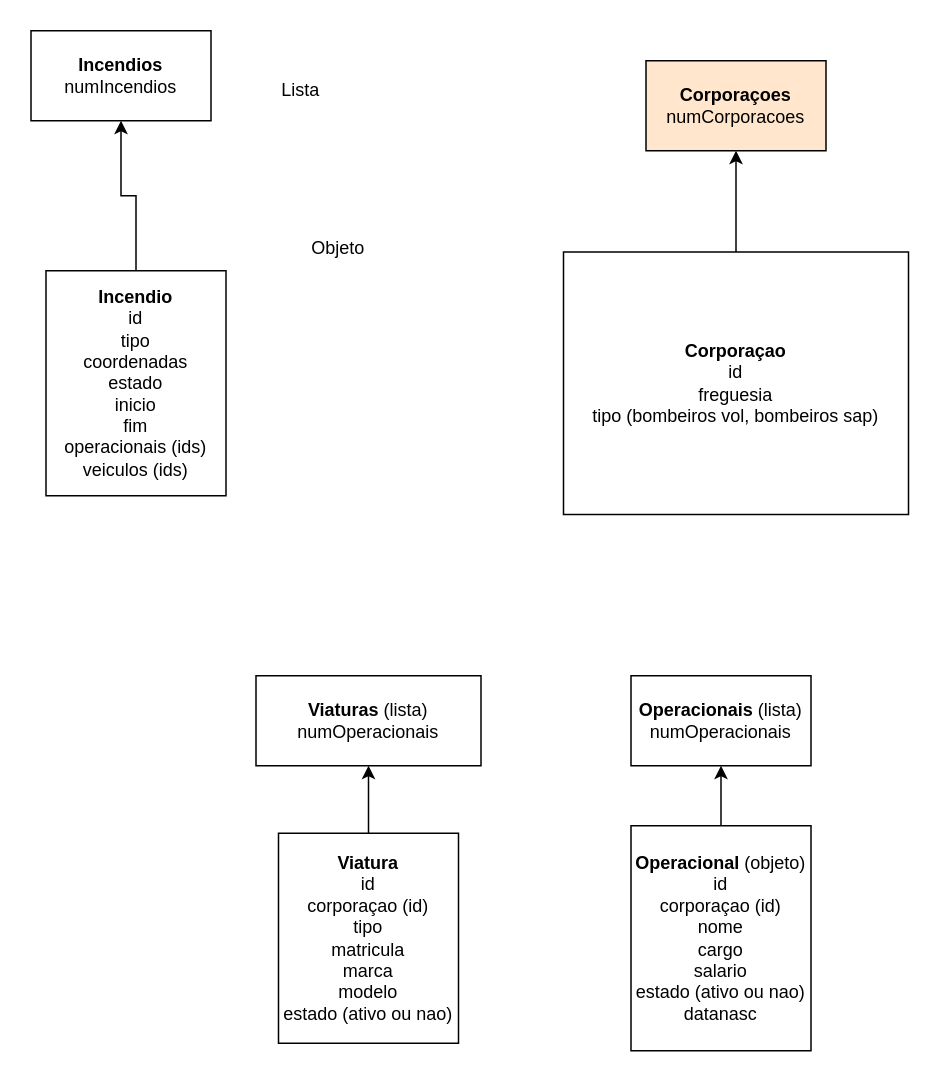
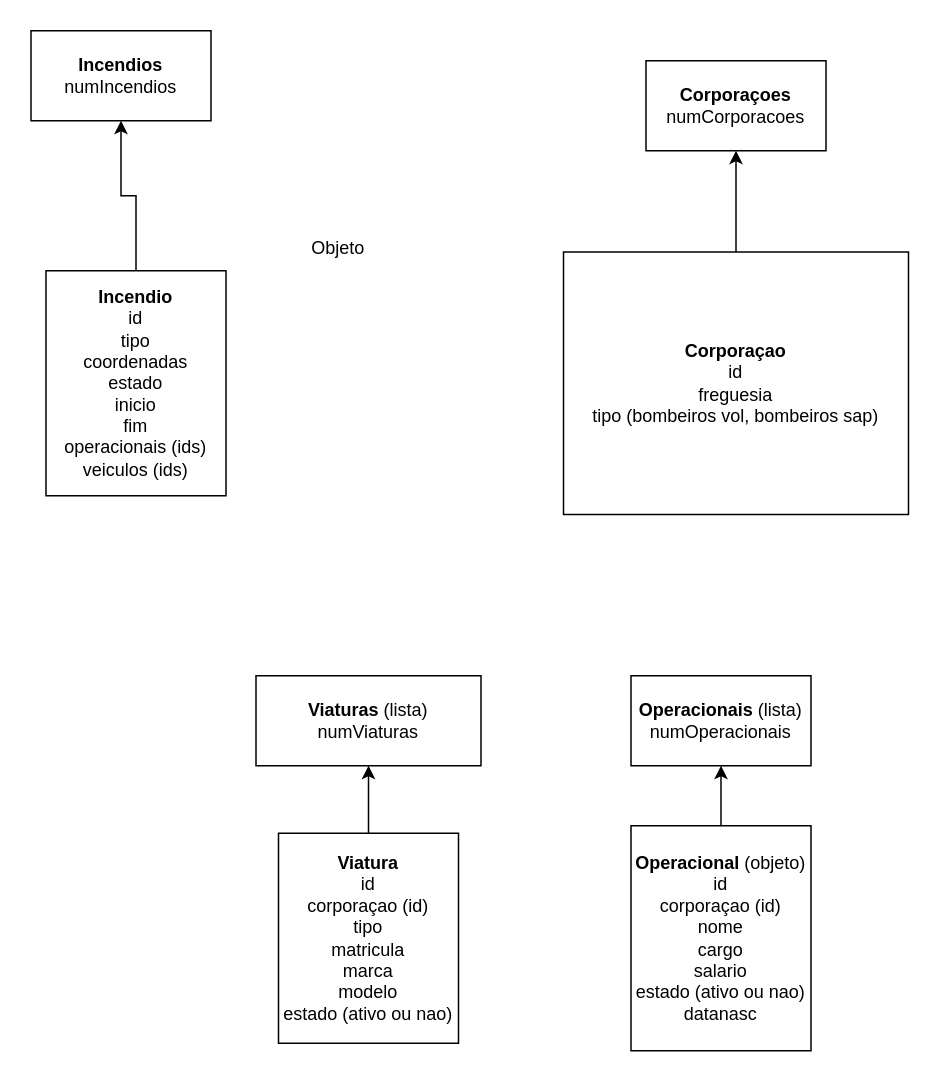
node "Lista": removed
node "Corporaçoes numCorporacoes": fillcolor #ffe6cc -> #ffffff
node "Viaturas (lista) numOperacionais": label "Viaturas (lista) numOperacionais" -> "Viaturas (lista) numViaturas"
